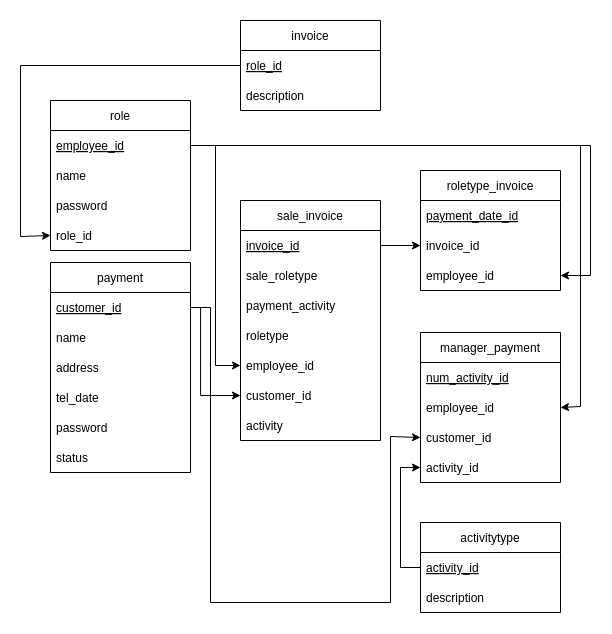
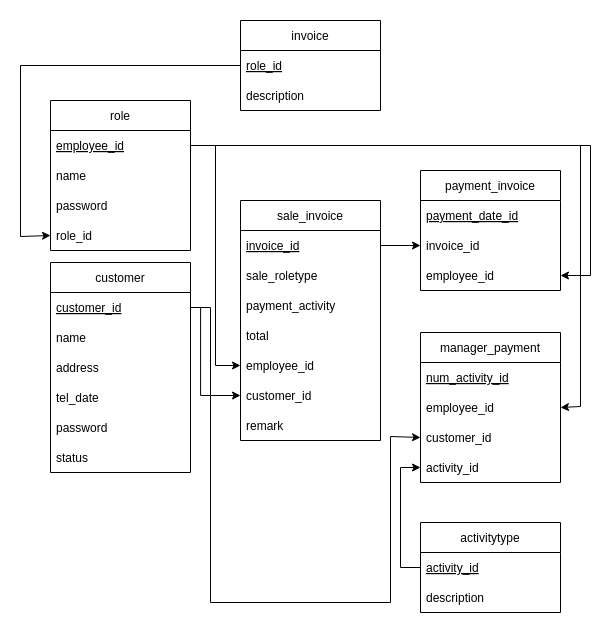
node "roletype_invoice": label "roletype_invoice" -> "payment_invoice"
node "payment": label "payment" -> "customer"
node "roletype": label "roletype" -> "total"
node "activity": label "activity" -> "remark"
